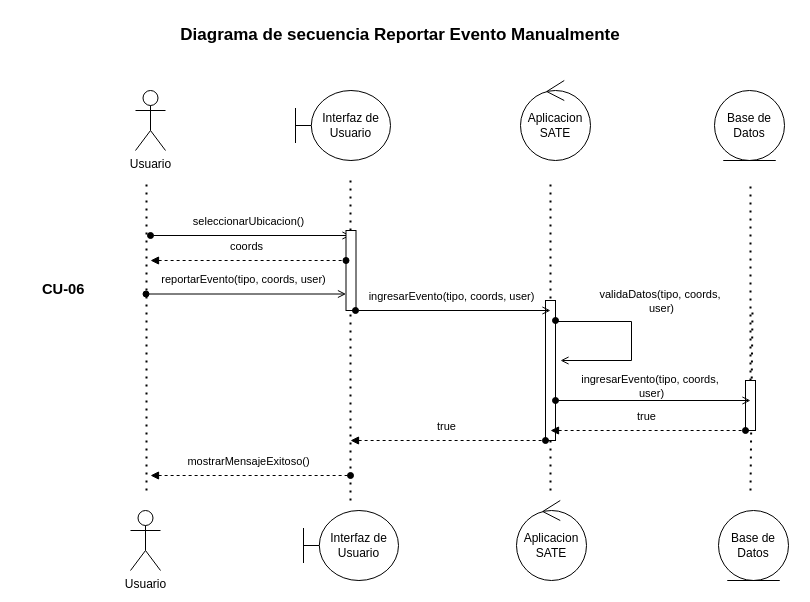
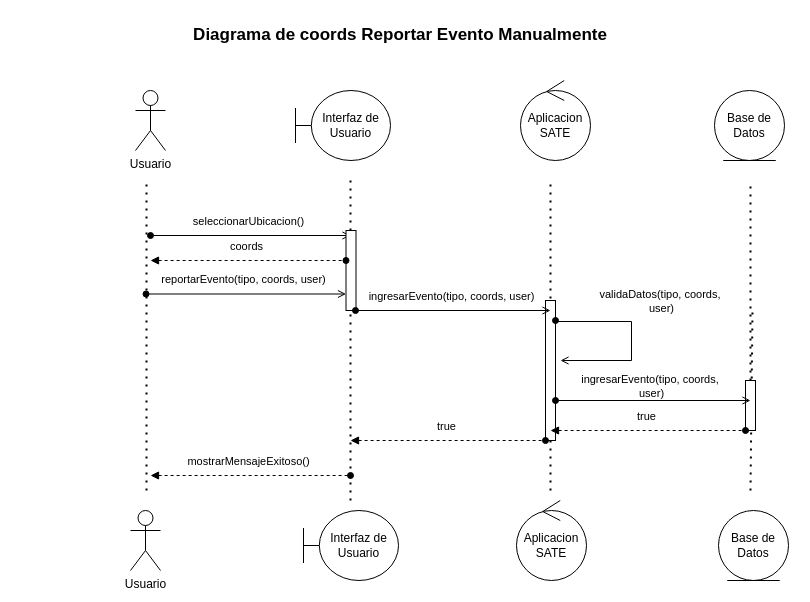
node "Diagrama de secuencia Reportar Evento Manualmente": label "Diagrama de secuencia Reportar Evento Manualmente" -> "Diagrama de coords Reportar Evento Manualmente"
node "CU-06": removed
